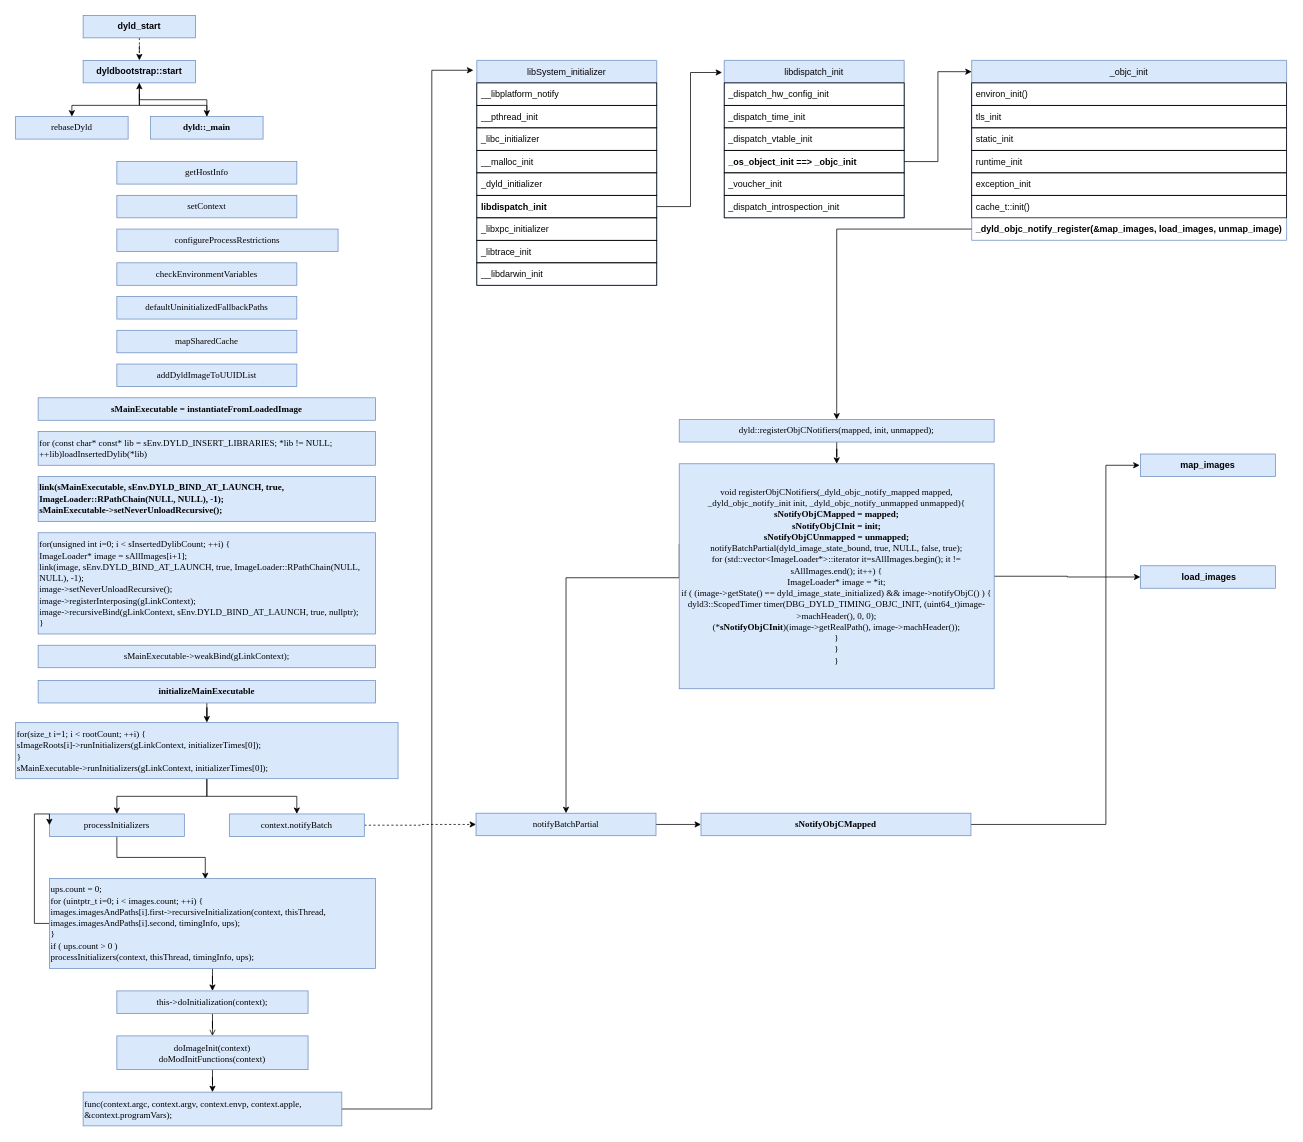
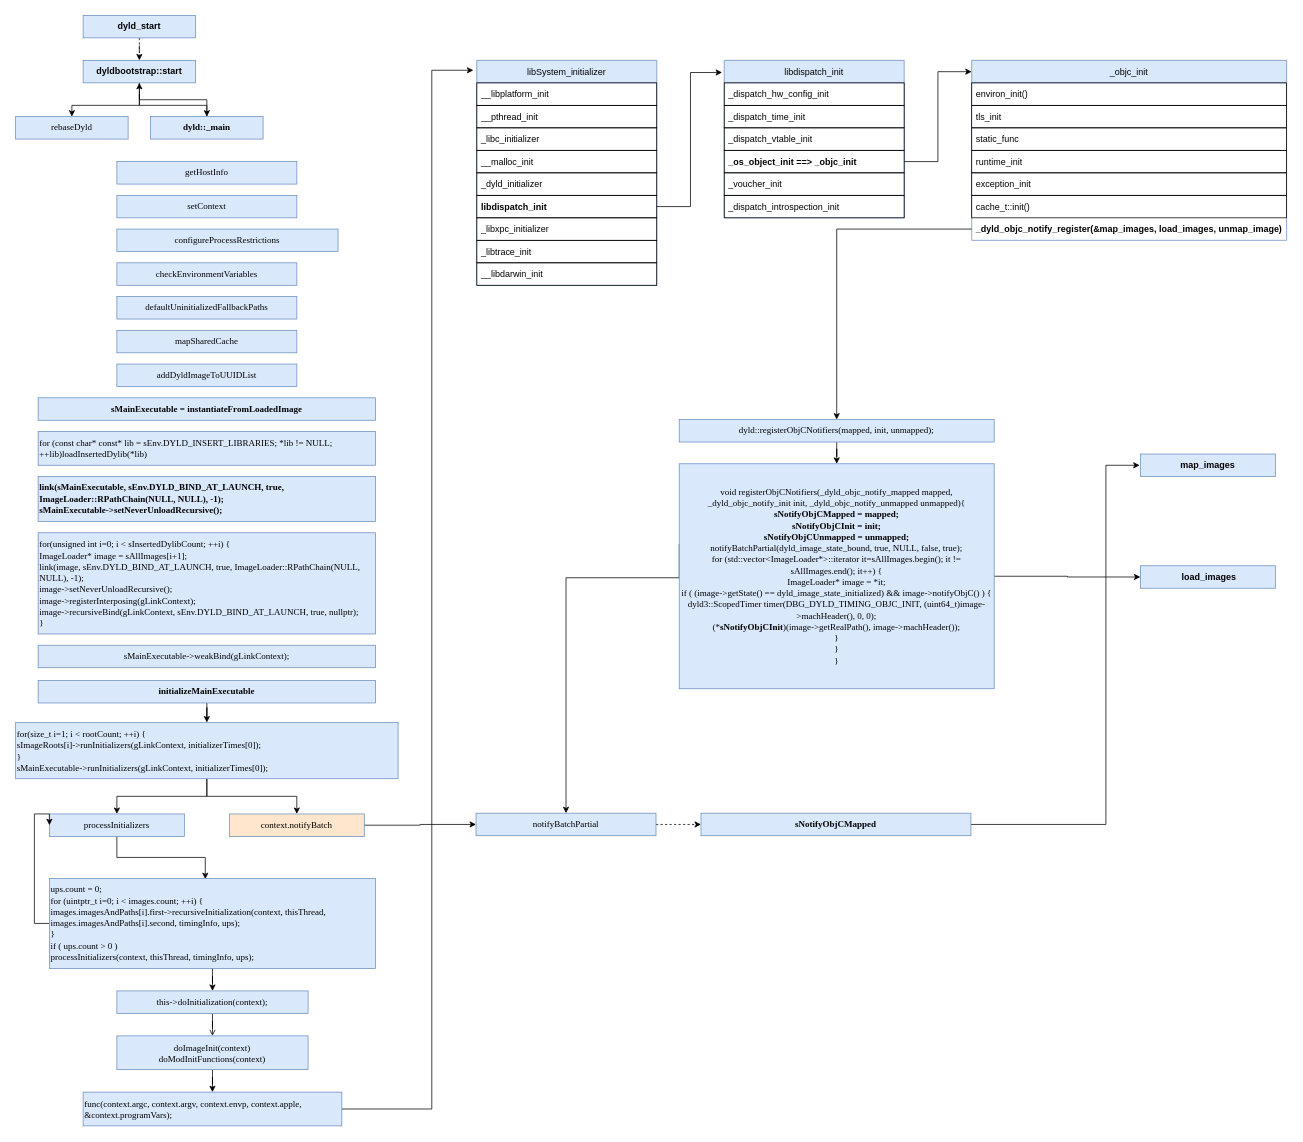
node "__libplatform_notify": label "__libplatform_notify" -> "__libplatform_init"
node "static_init": label "static_init" -> "static_func"
node "context.notifyBatch": fillcolor #dae8fc -> #ffe6cc
edge "context.notifyBatch" -> "notifyBatchPartial": style dashed -> solid
edge "notifyBatchPartial" -> "sNotifyObjCMapped": style solid -> dashed
